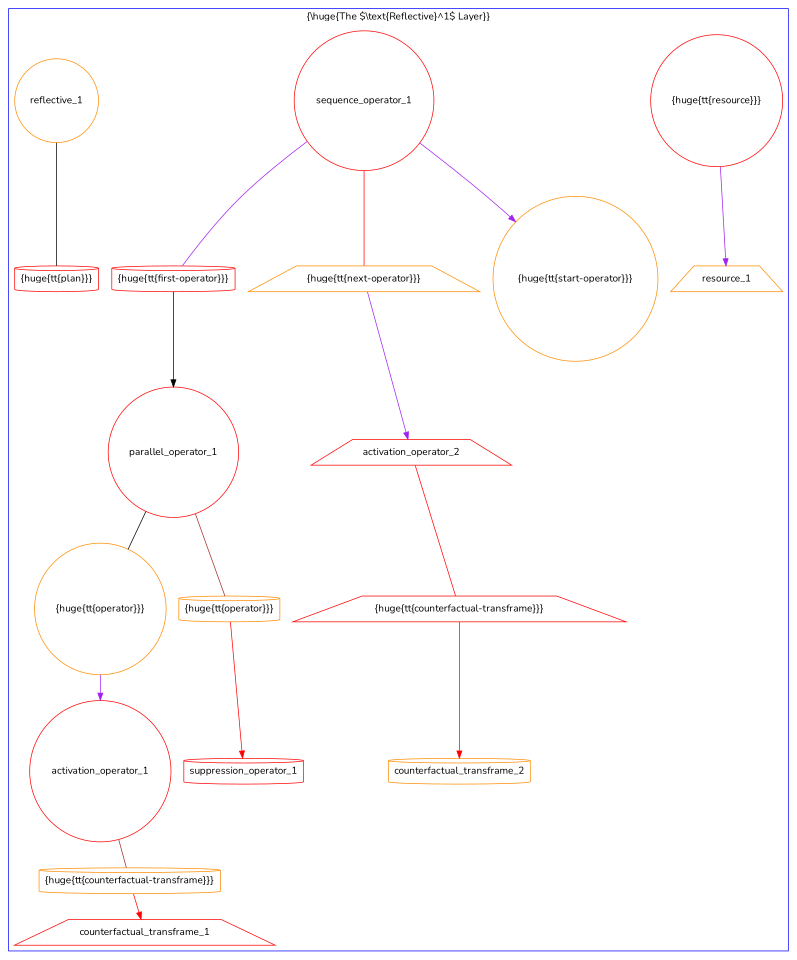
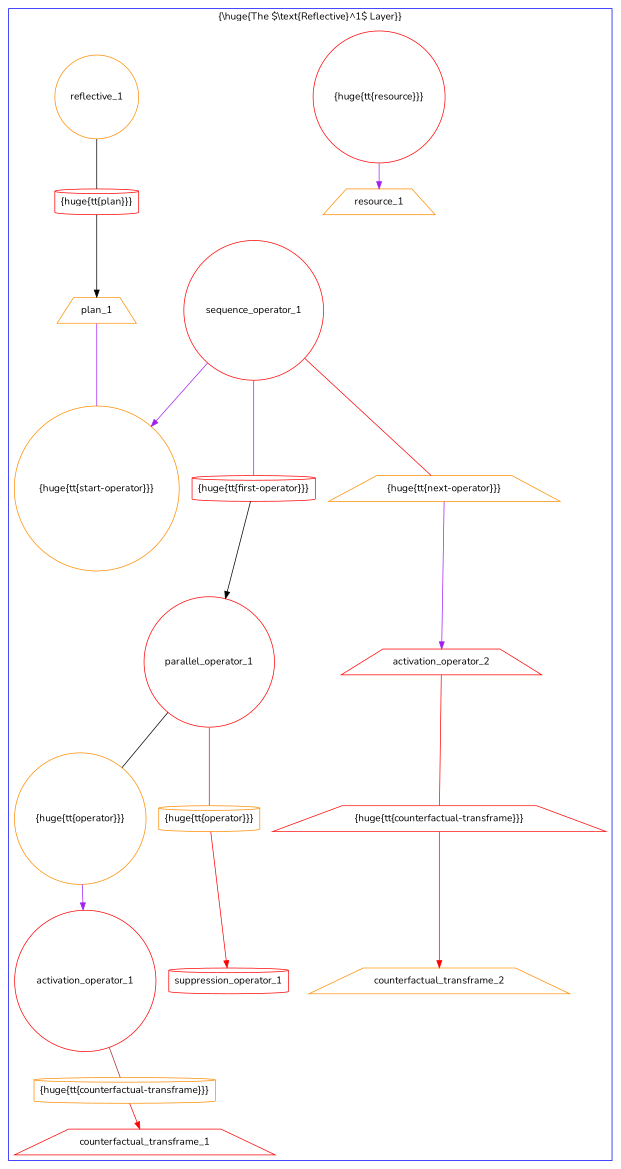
node "plan_1": added
node "counterfactual_transframe_2": shape cylinder -> trapezium
